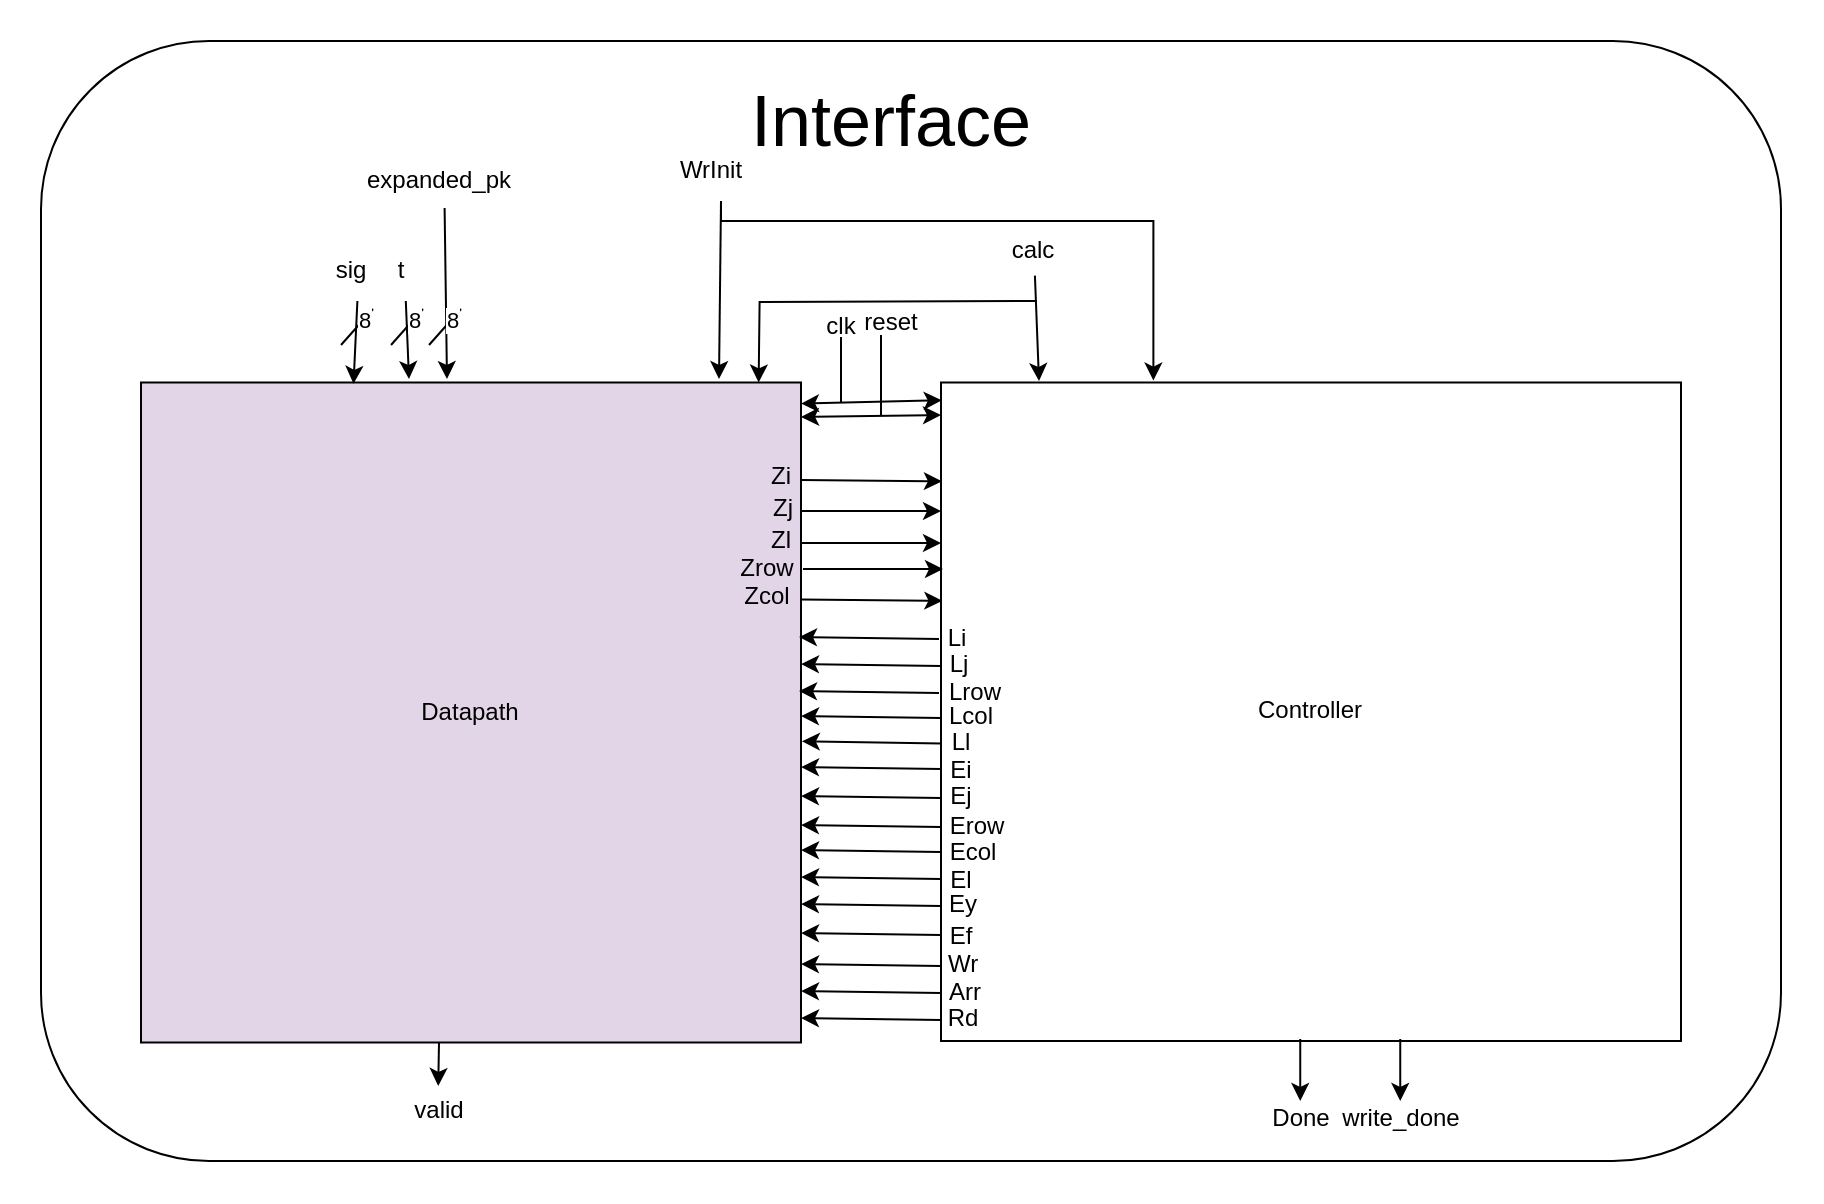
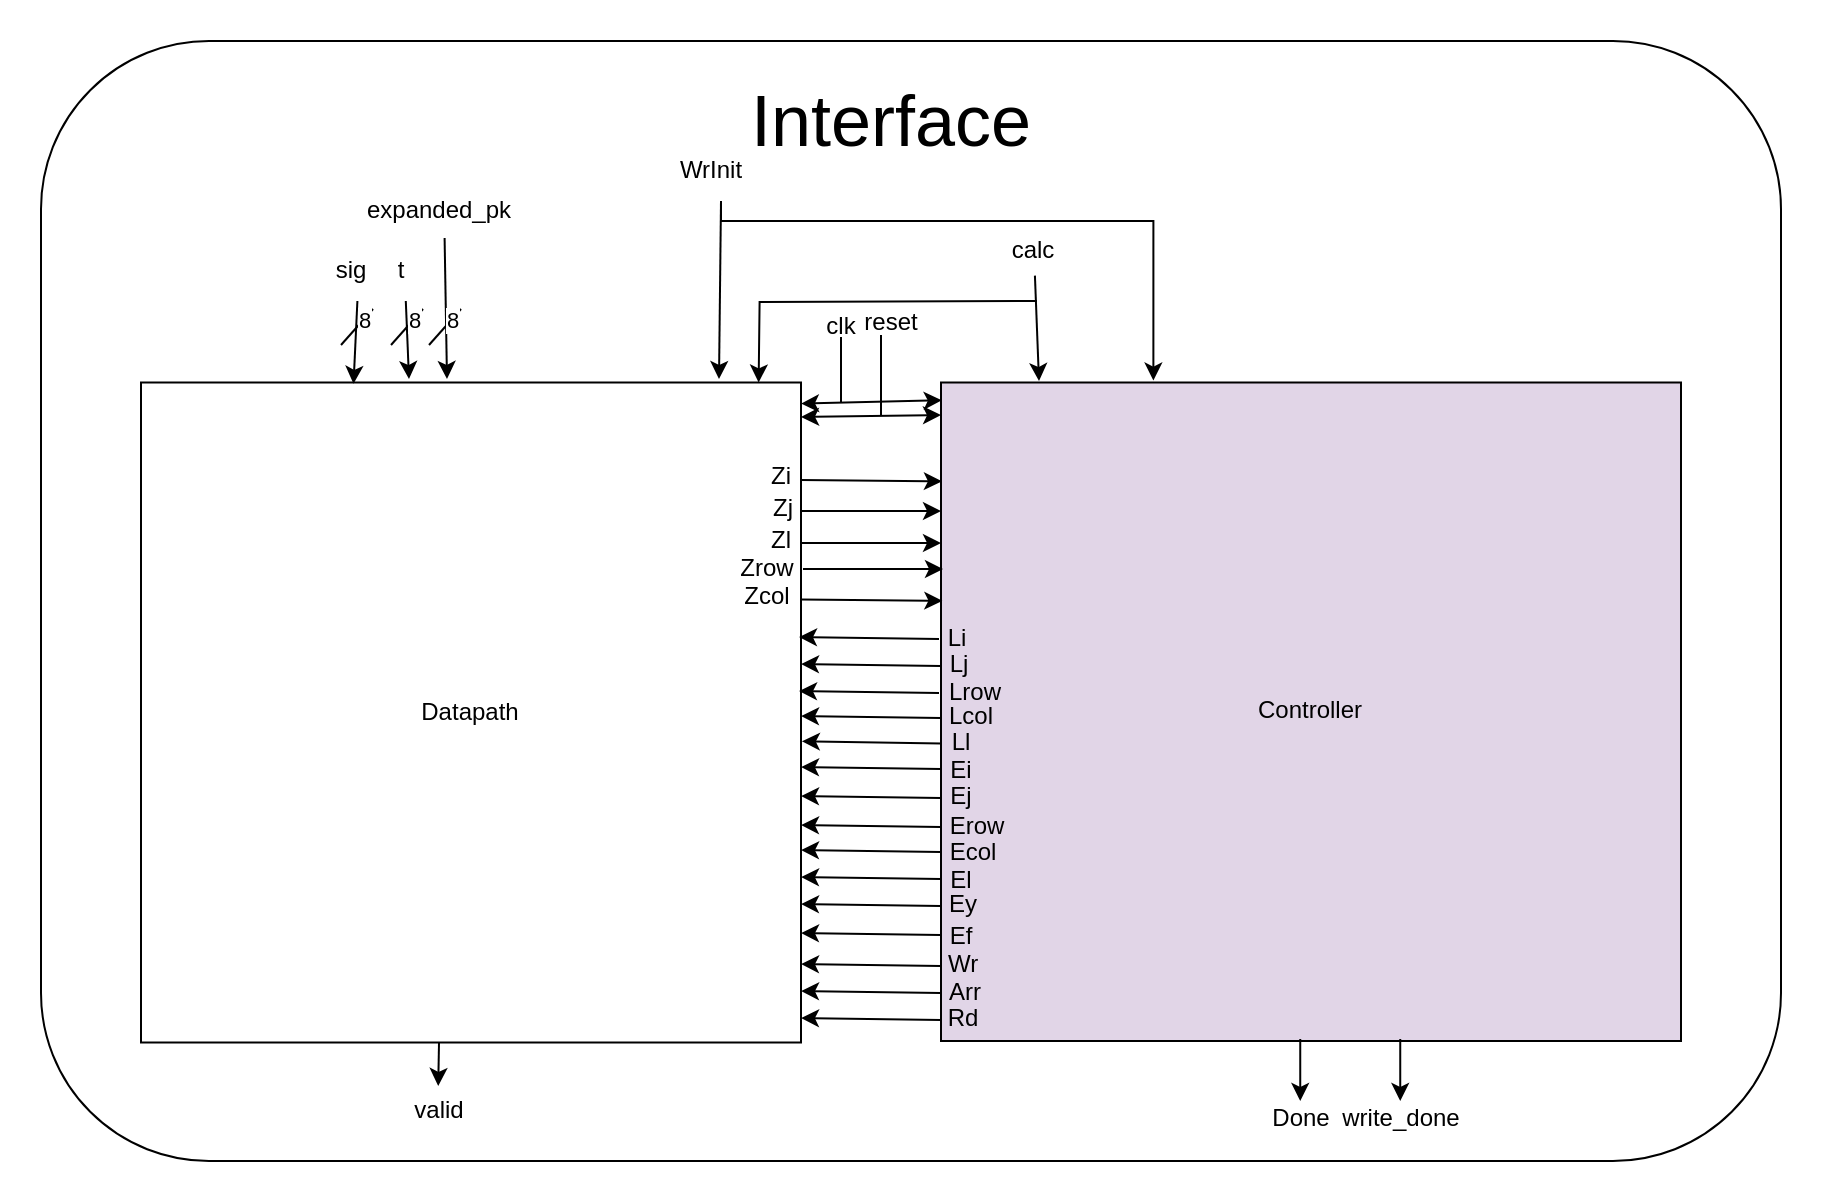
node "expanded_pk": moved (439, 181) -> (439, 211)
node "Controller": fillcolor #ffffff -> #e1d5e7
node "Datapath": fillcolor #e1d5e7 -> #ffffff
